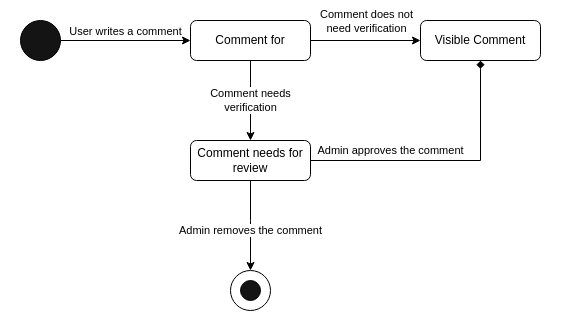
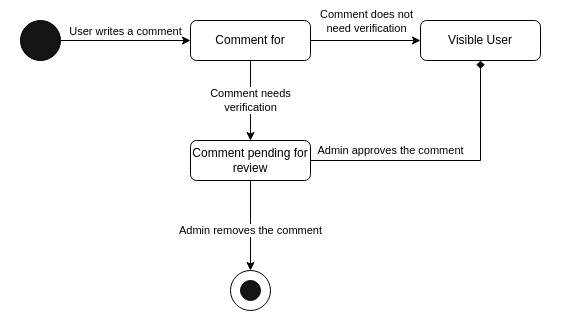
node "Visible Comment": label "Visible Comment" -> "Visible User"
node "Comment needs for review": label "Comment needs for review" -> "Comment pending for review"
